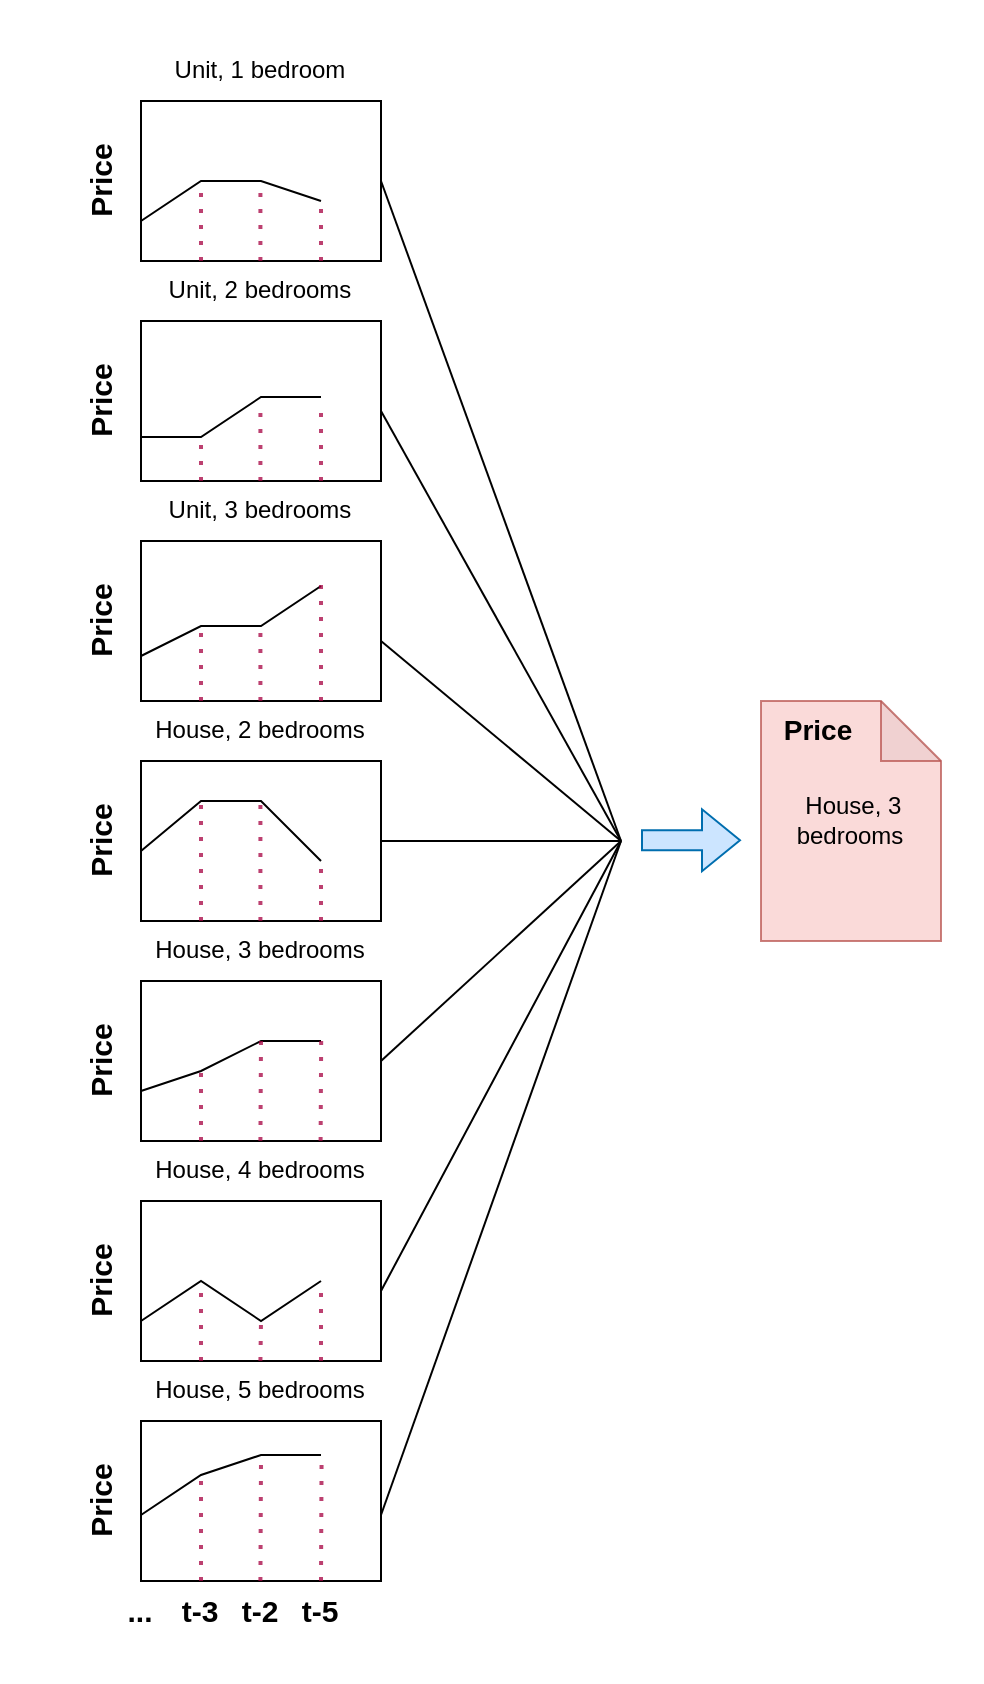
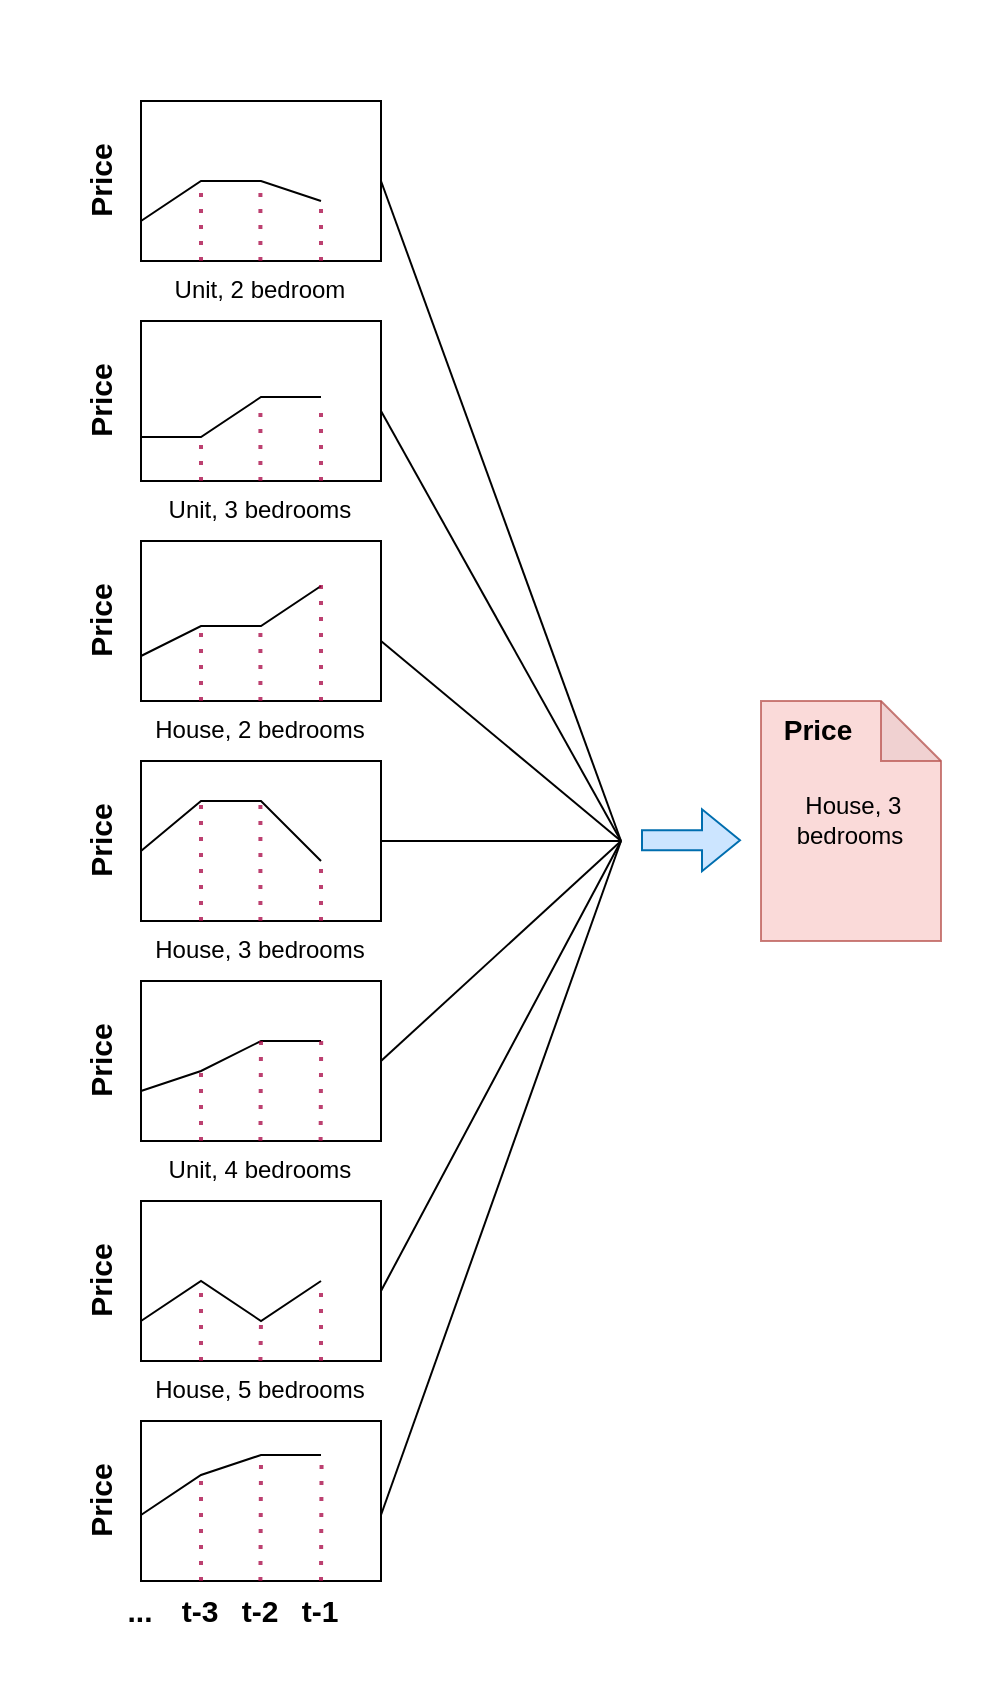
node "Unit, 1 bedroom": removed
node "Unit, 2 bedrooms": label "Unit, 2 bedrooms" -> "Unit, 2 bedroom"
node "House, 4 bedrooms": label "House, 4 bedrooms" -> "Unit, 4 bedrooms"
node "t-5": label "t-5" -> "t-1"
